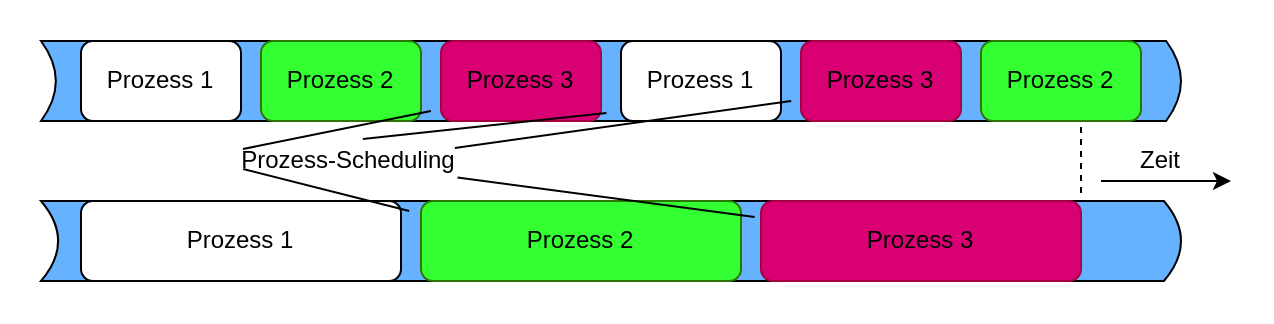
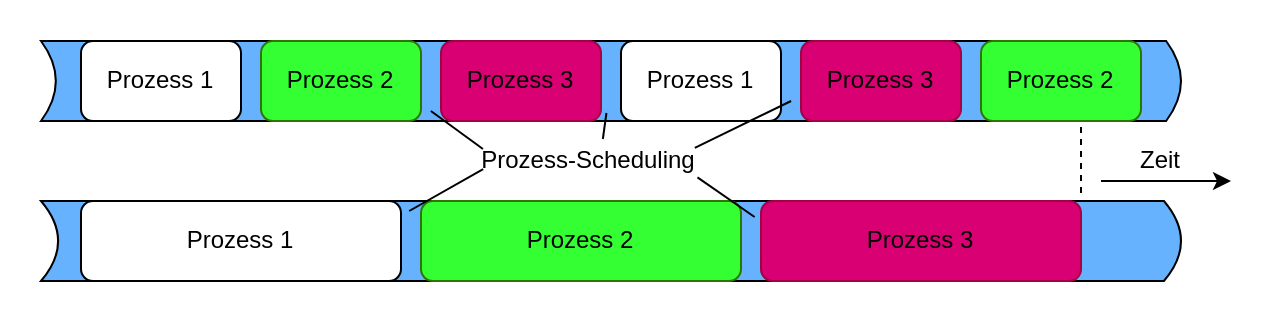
node "Prozess-Scheduling": moved (349, 161) -> (589, 161)
